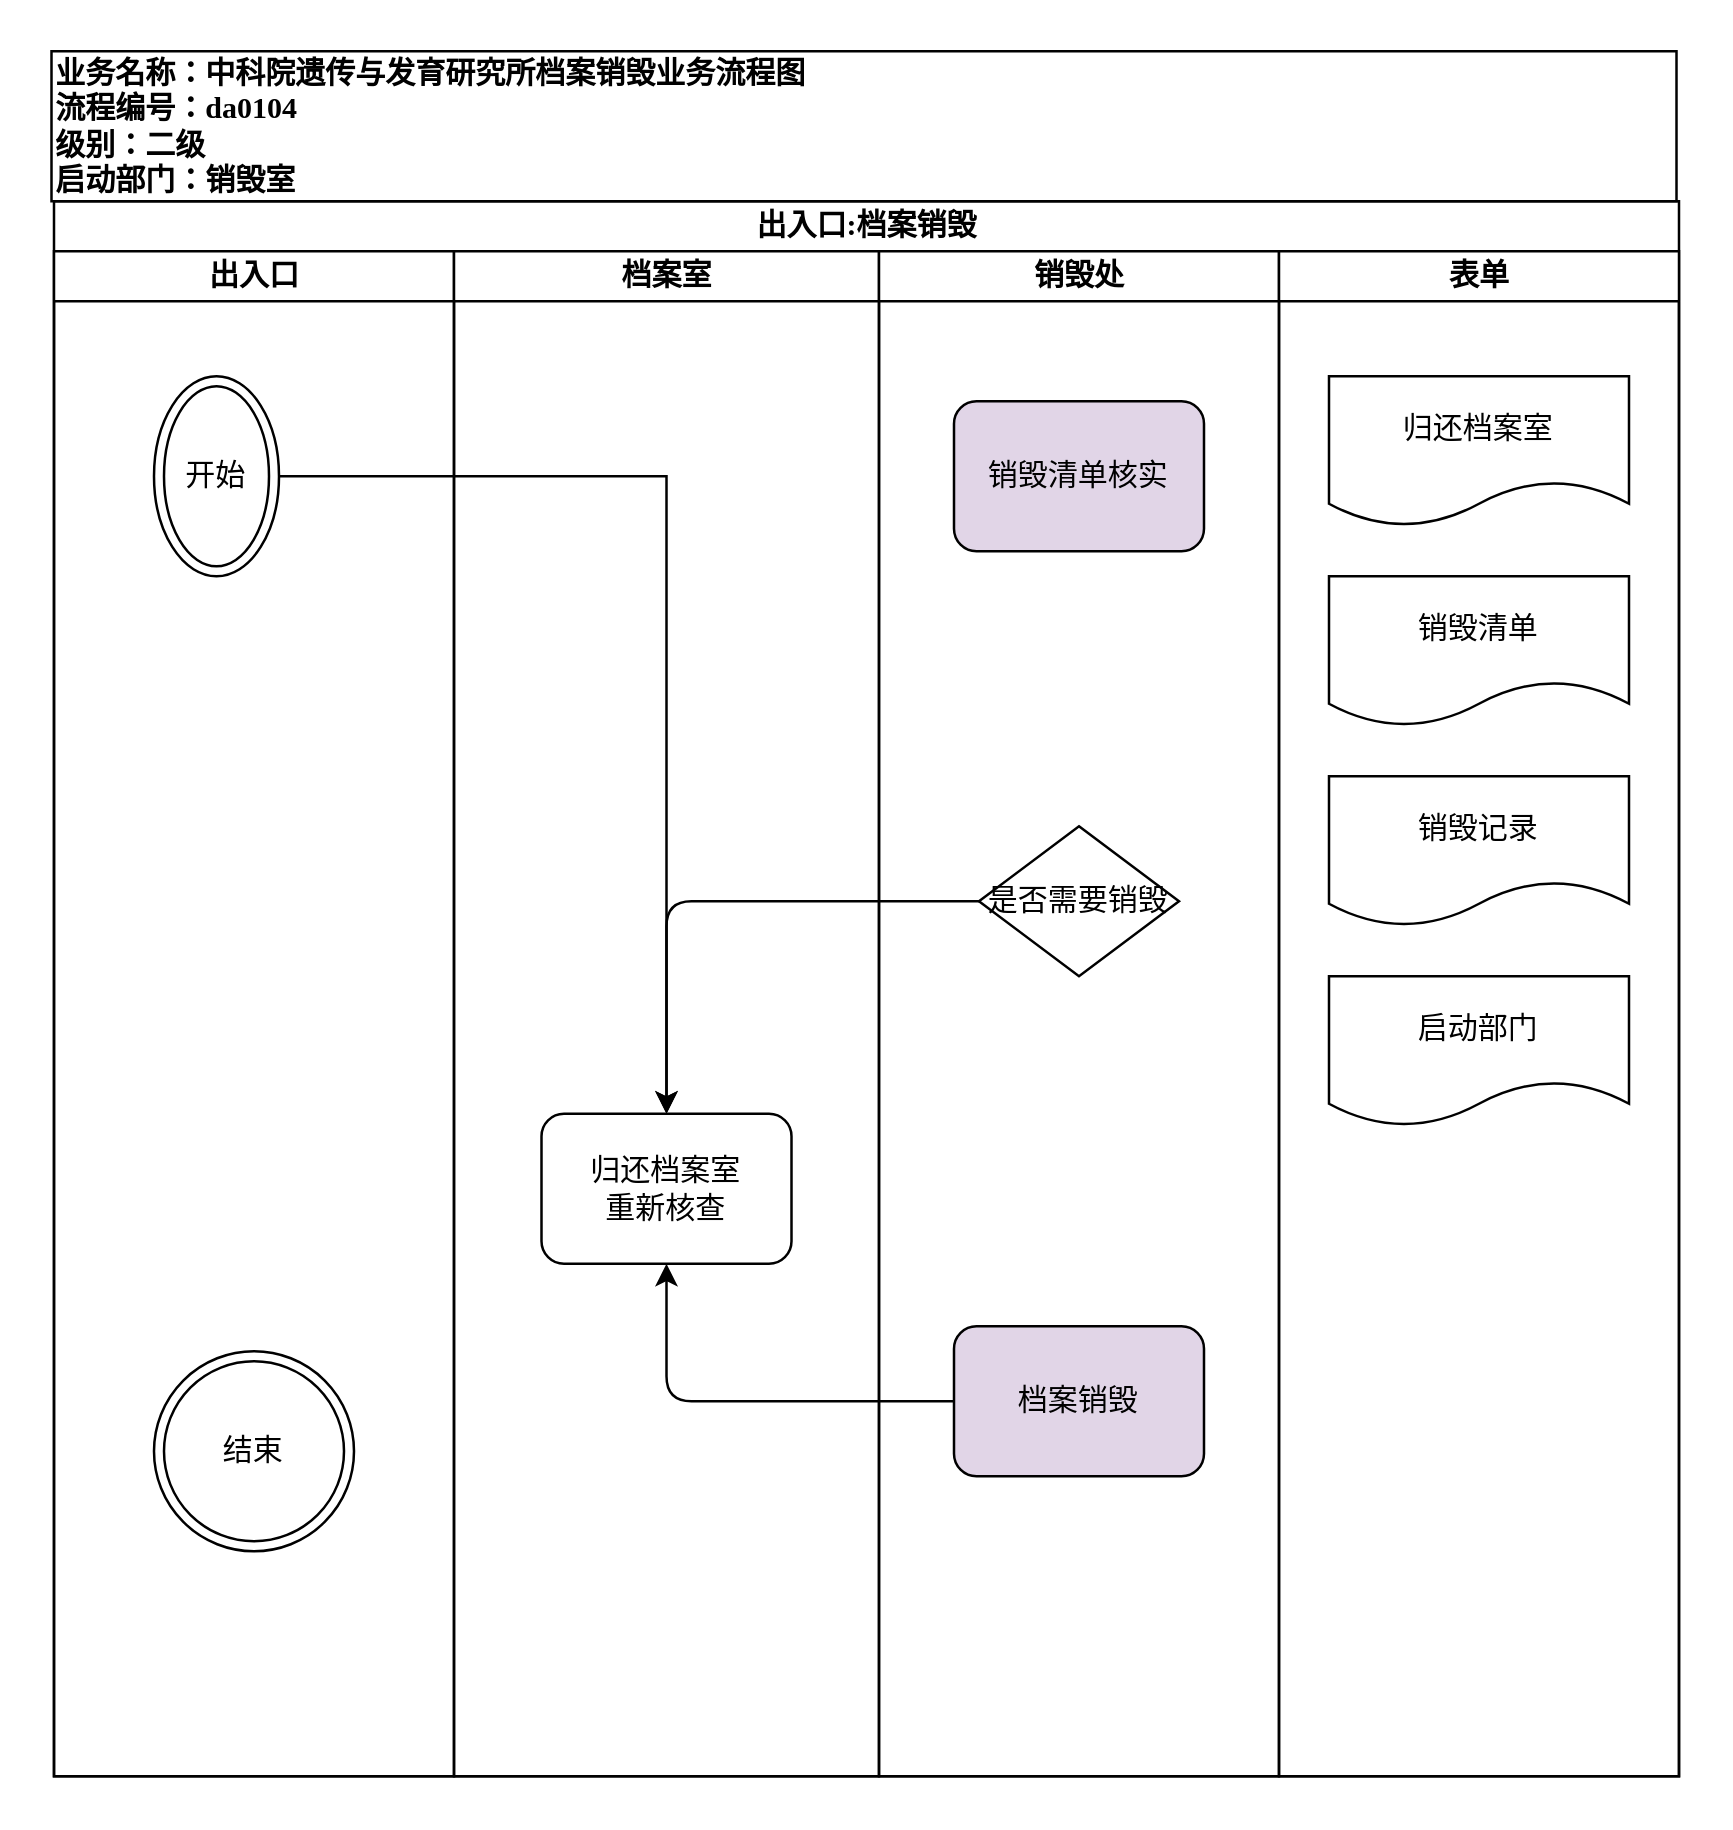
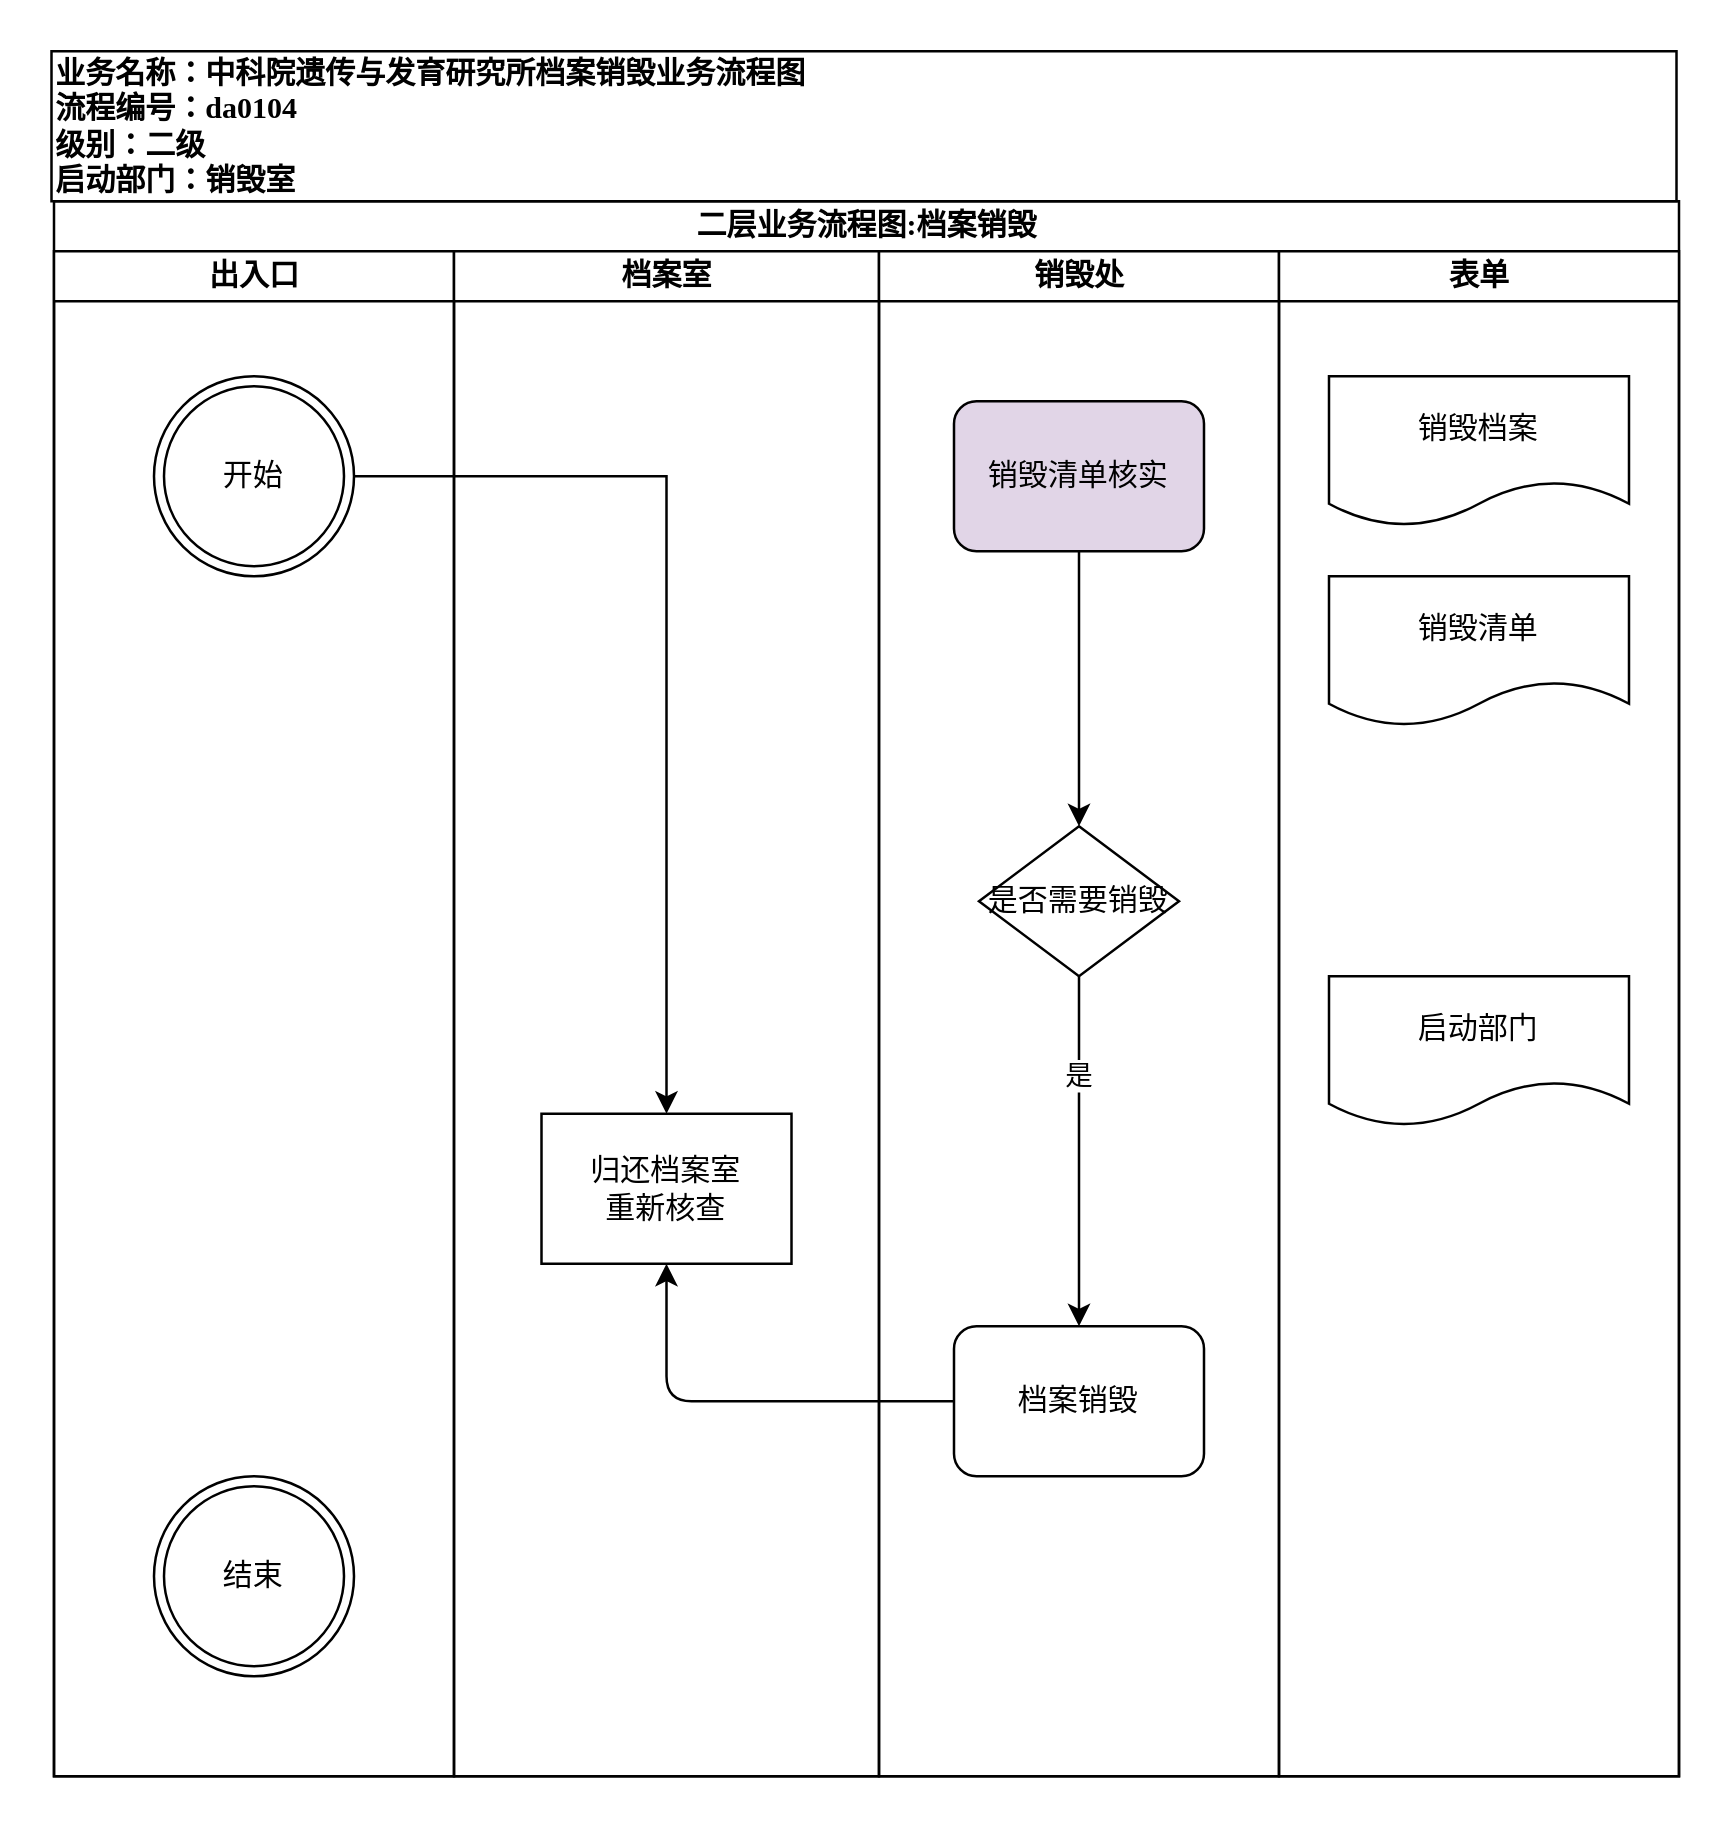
node "出入口:档案销毁": label "出入口:档案销毁" -> "二层业务流程图:档案销毁"
node "归还档案室": label "归还档案室" -> "销毁档案"
node "开始": size 125x200 -> 200x200
edge "销毁清单核实" -> "是否需要销毁": added
node "销毁记录": removed
edge "是否需要销毁" -> "归还档案室 重新核查": removed
edge "是否需要销毁" -> "档案销毁": added, label "是"
node "归还档案室 重新核查": shape rounded rectangle -> rectangle
node "档案销毁": fillcolor #e1d5e7 -> #ffffff
node "结束": moved (254, 1451) -> (254, 1576)
